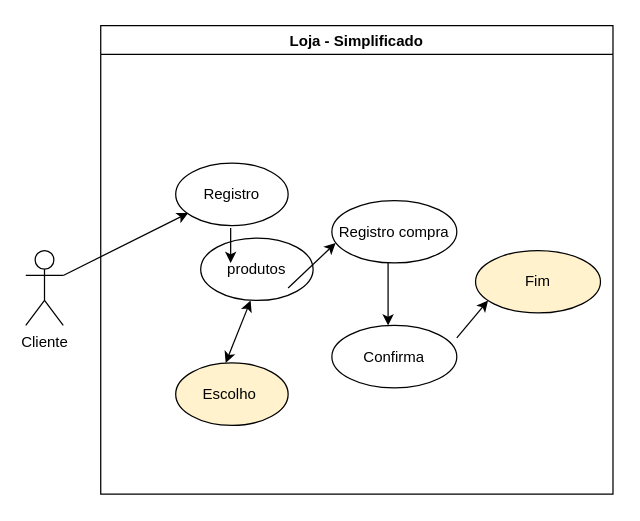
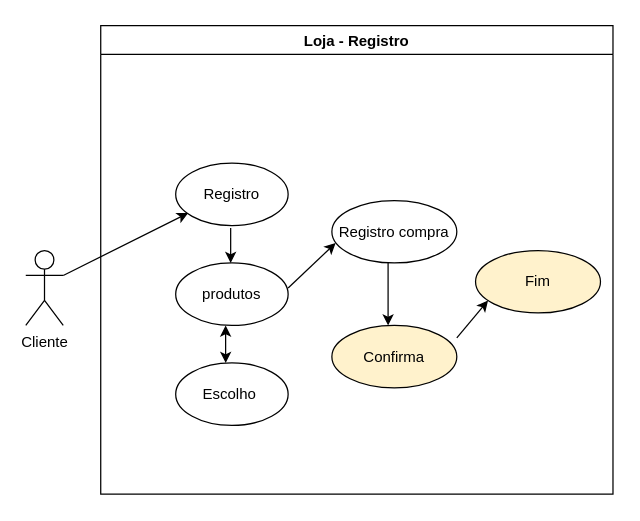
node "Loja - Simplificado": label "Loja - Simplificado" -> "Loja - Registro"
node "produtos": moved (257, 269) -> (232, 294)
node "Confirma": fillcolor #ffffff -> #fff2cc
node "Escolho": fillcolor #fff2cc -> #ffffff
